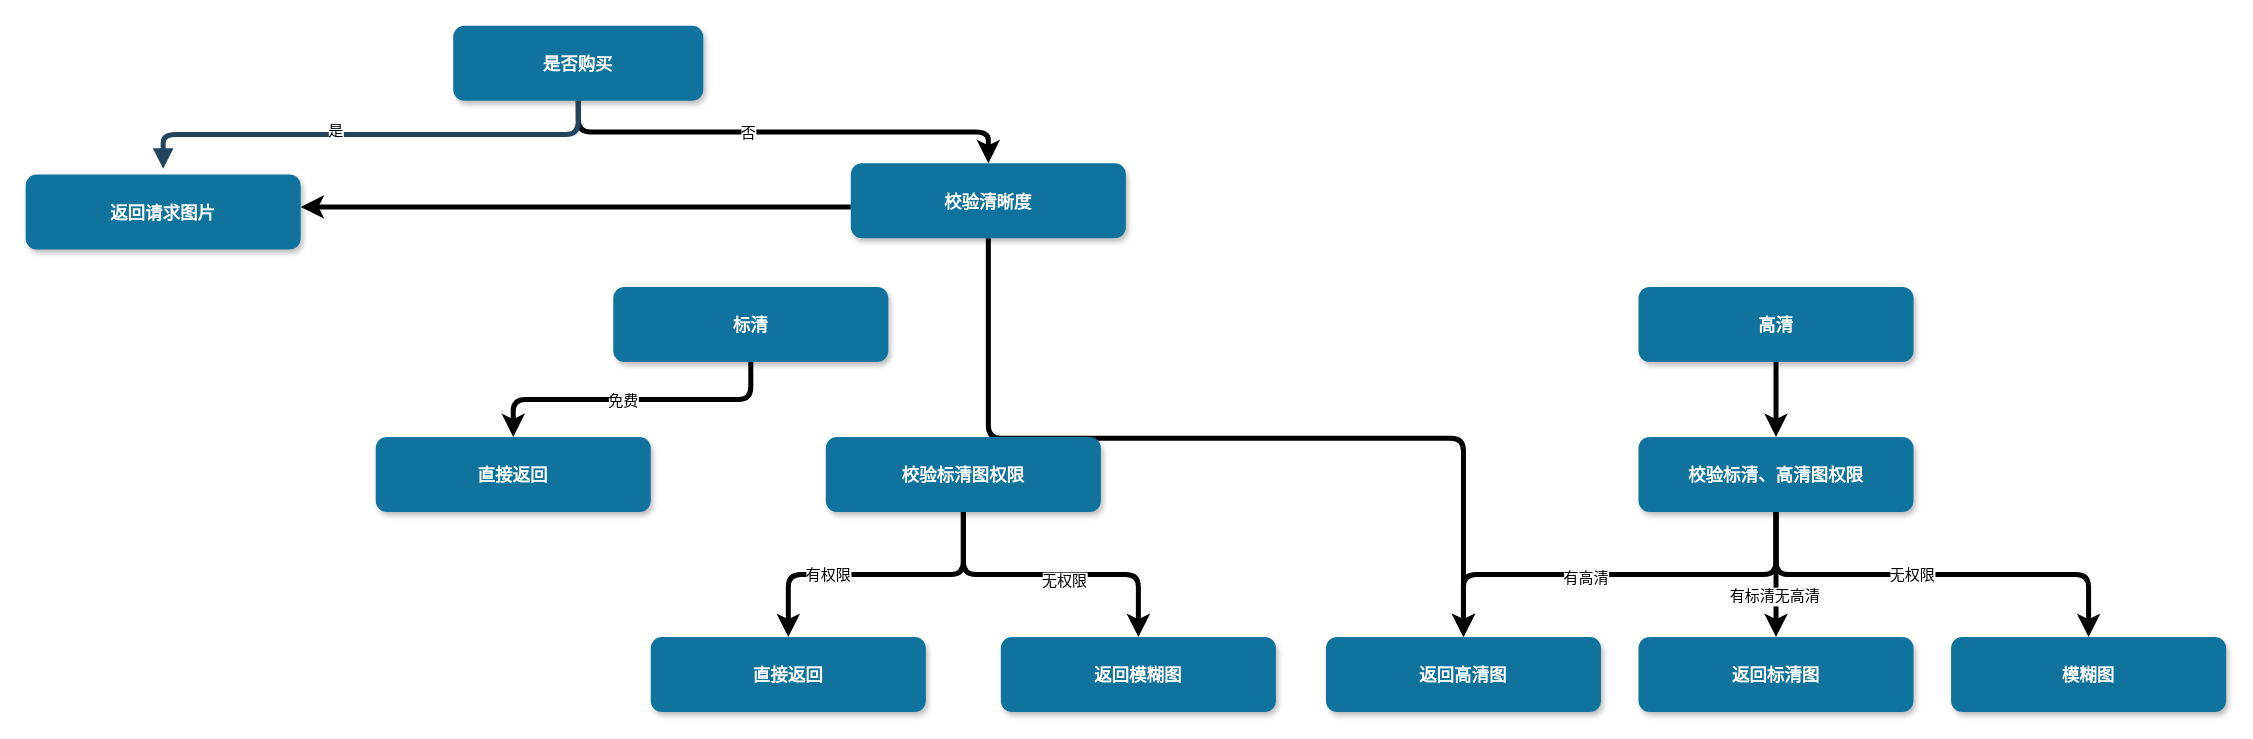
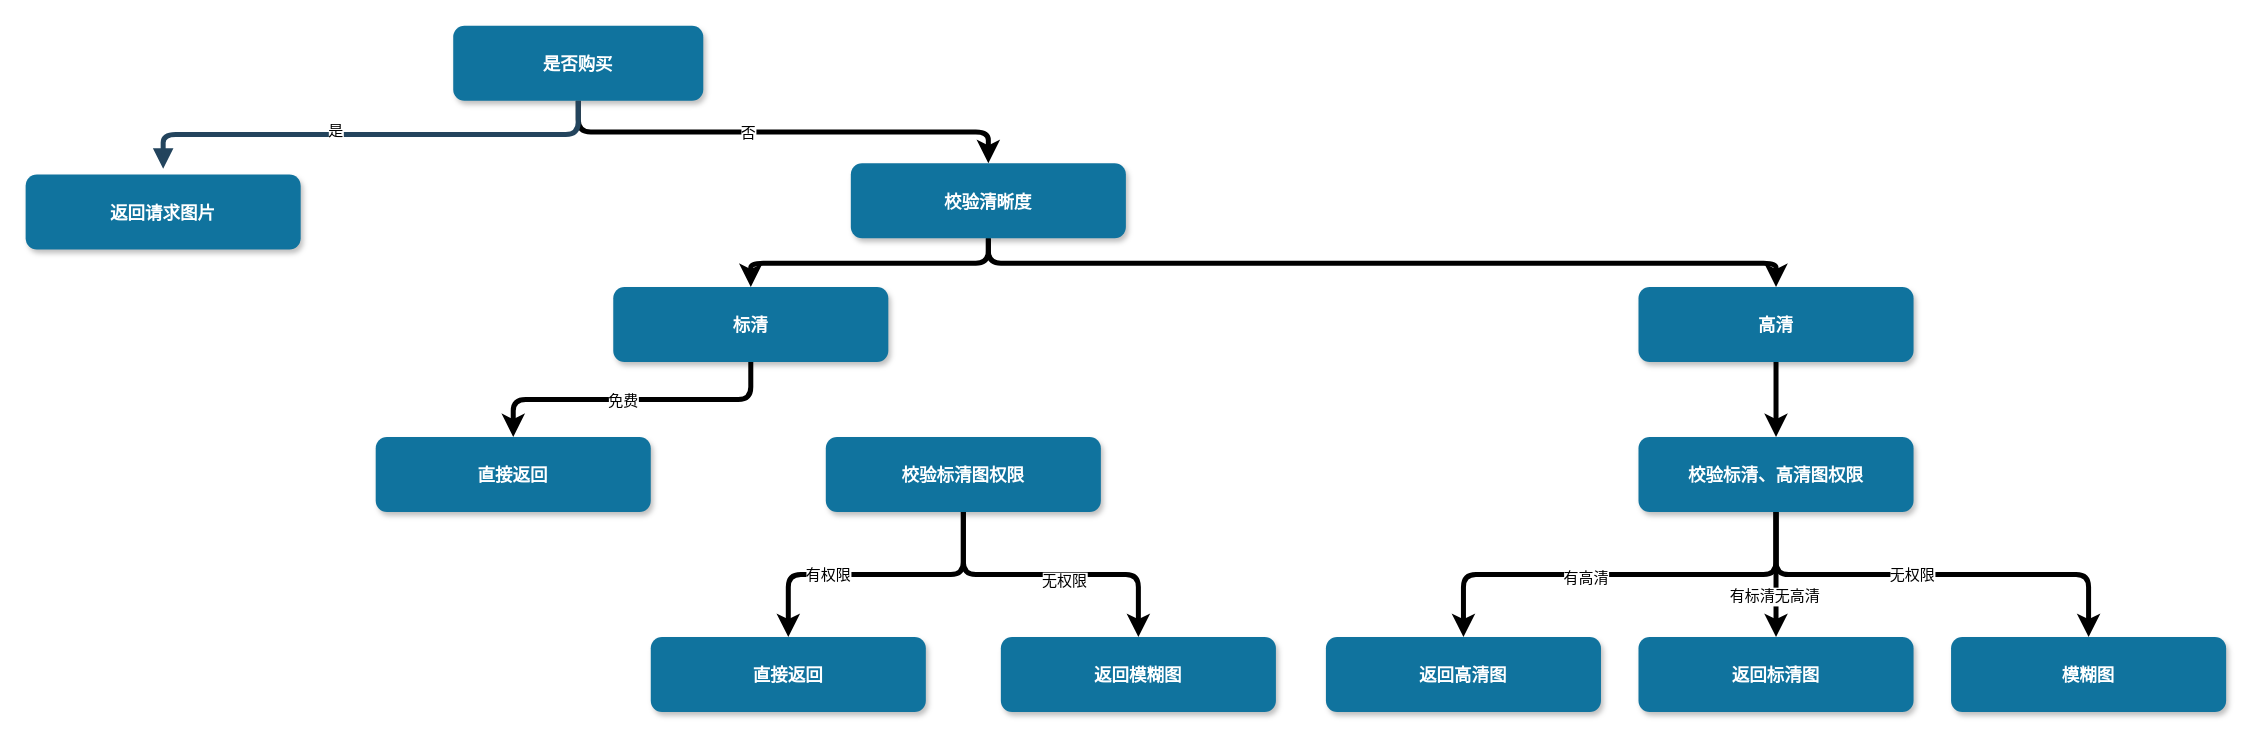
edge "校验清晰度" -> "返回请求图片": now "校验清晰度" -> "高清"
edge "校验清晰度" -> "返回高清图": now "校验清晰度" -> "标清"
